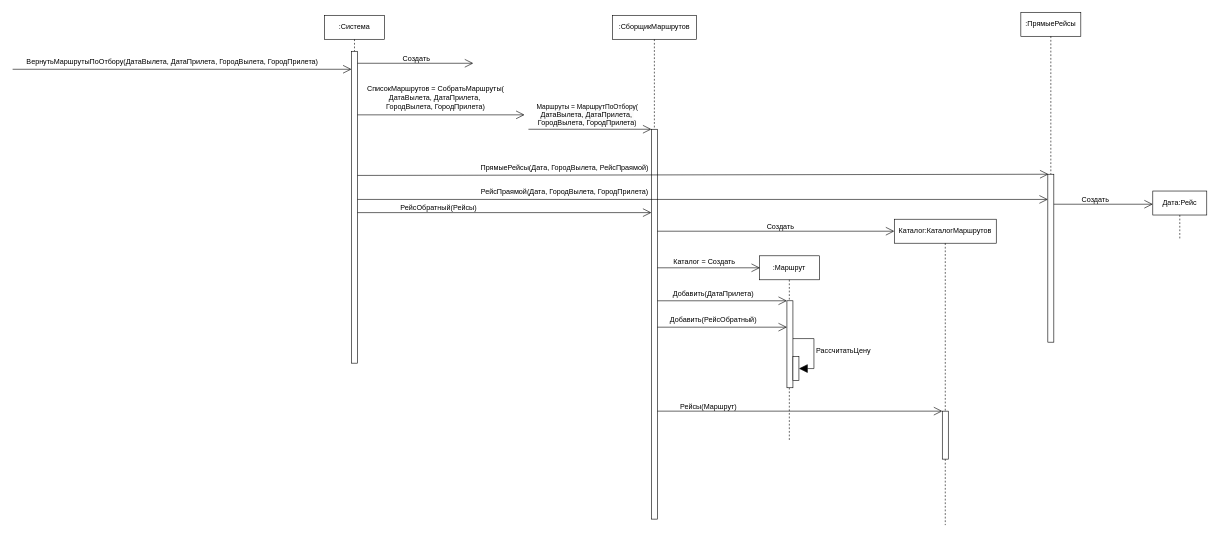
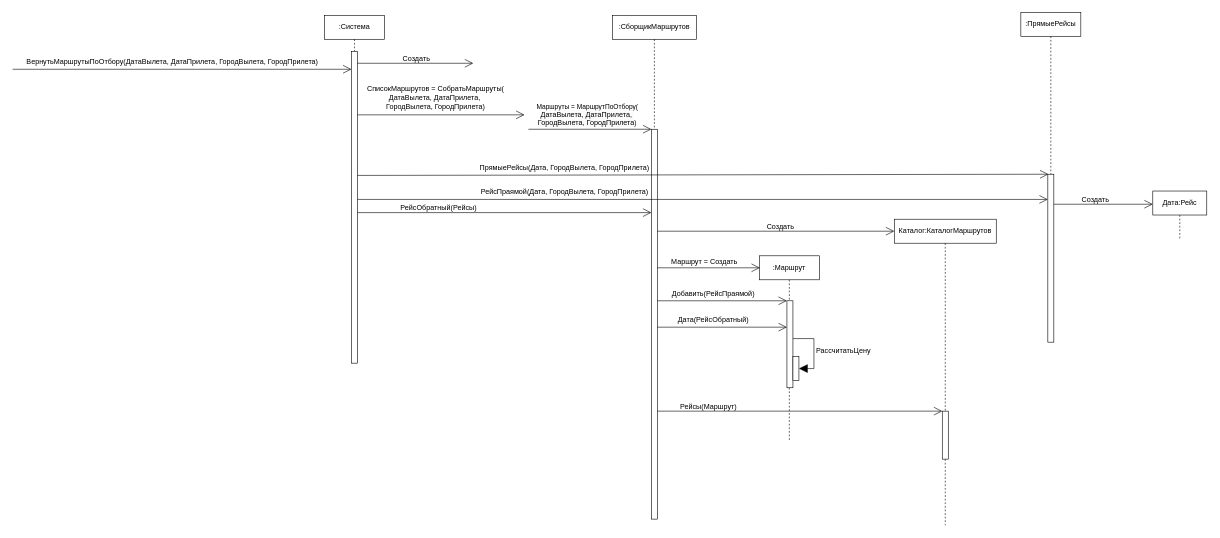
node "ПрямыеРейсы(Дата, ГородВылета, РейсПраямой)": label "ПрямыеРейсы(Дата, ГородВылета, РейсПраямой)" -> "ПрямыеРейсы(Дата, ГородВылета, ГородПрилета)"
node "Каталог = Создать": label "Каталог = Создать" -> "Маршрут = Создать"
node "Добавить(ДатаПрилета)": label "Добавить(ДатаПрилета)" -> "Добавить(РейсПраямой)"
node "Добавить(РейсОбратный)": label "Добавить(РейсОбратный)" -> "Дата(РейсОбратный)"
